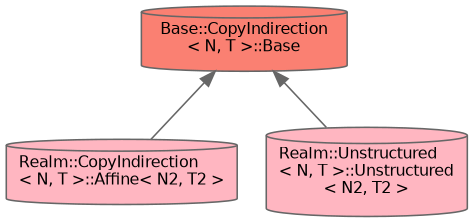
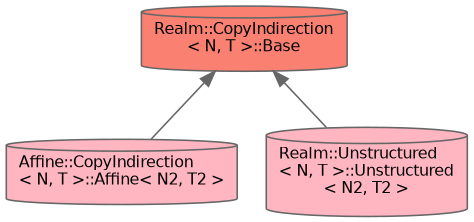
node "Base::CopyIndirection < N, T >::Base": label "Base::CopyIndirection < N, T >::Base" -> "Realm::CopyIndirection < N, T >::Base"
node "Realm::CopyIndirection < N, T >::Affine< N2, T2 >": label "Realm::CopyIndirection < N, T >::Affine< N2, T2 >" -> "Affine::CopyIndirection < N, T >::Affine< N2, T2 >"
